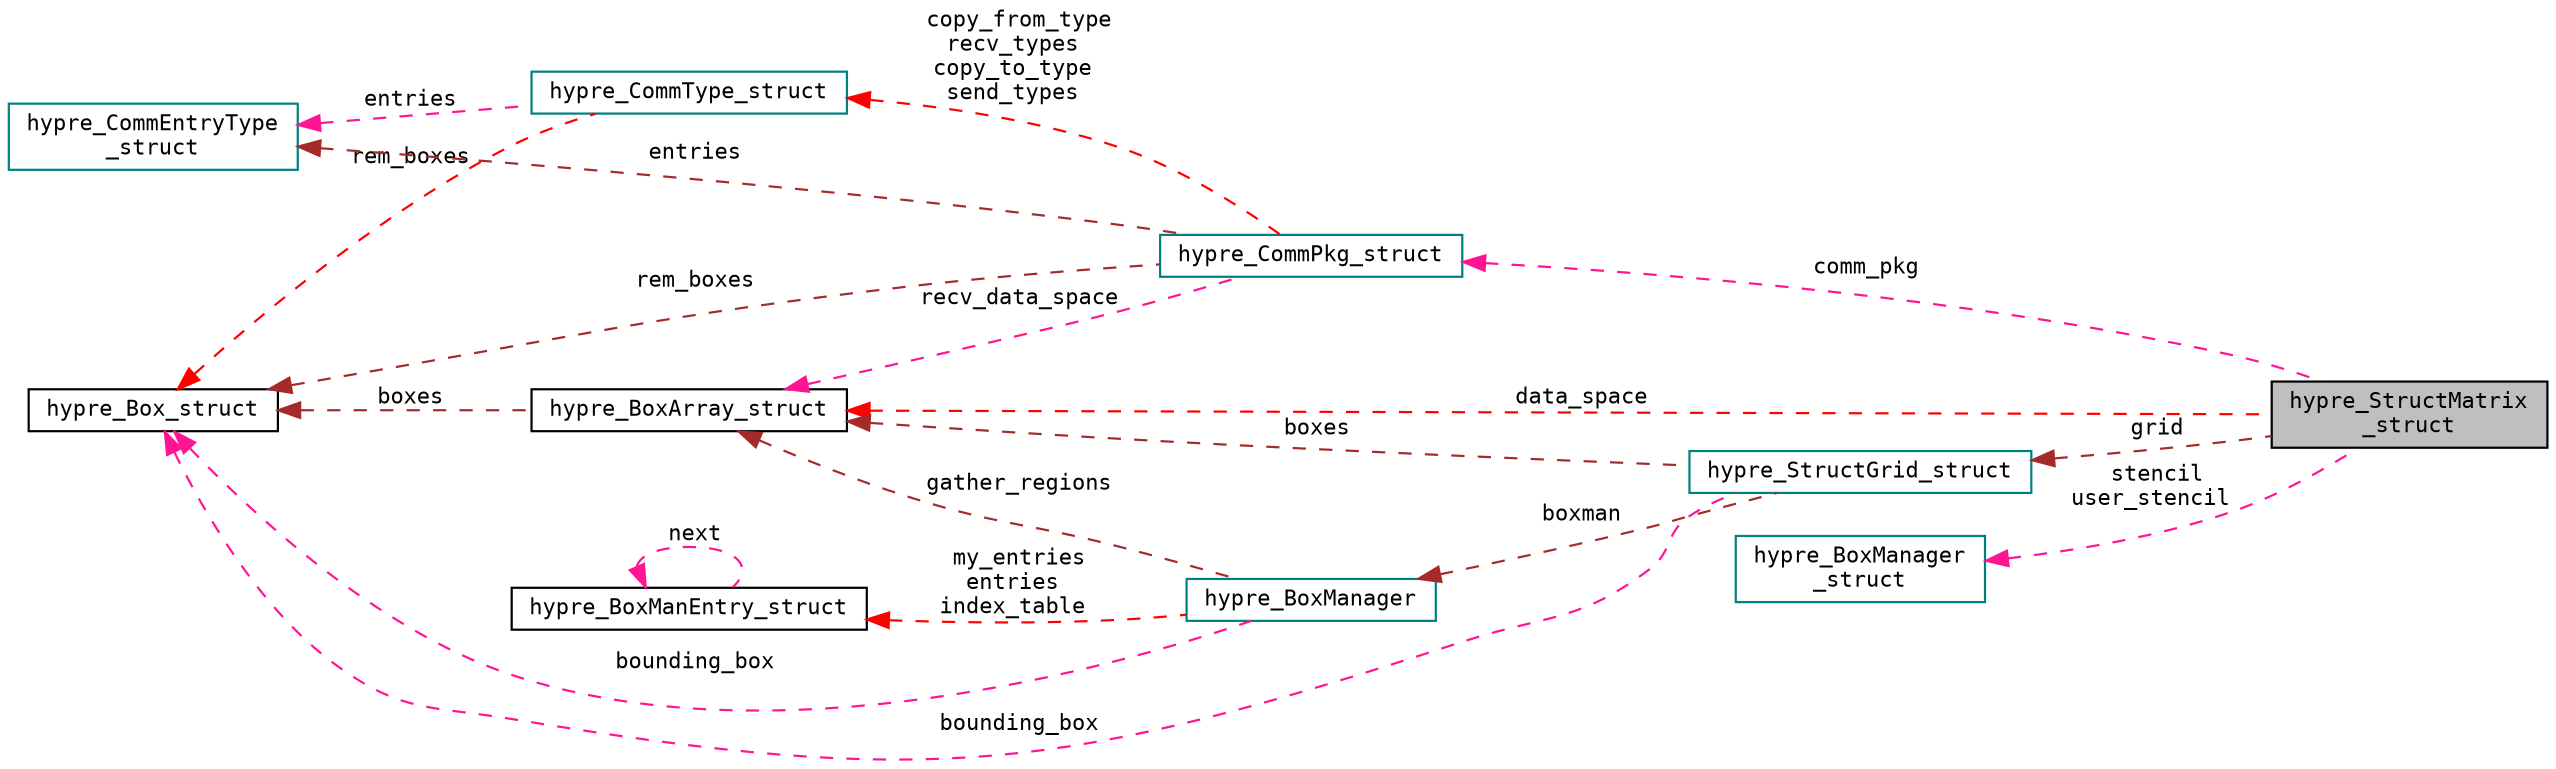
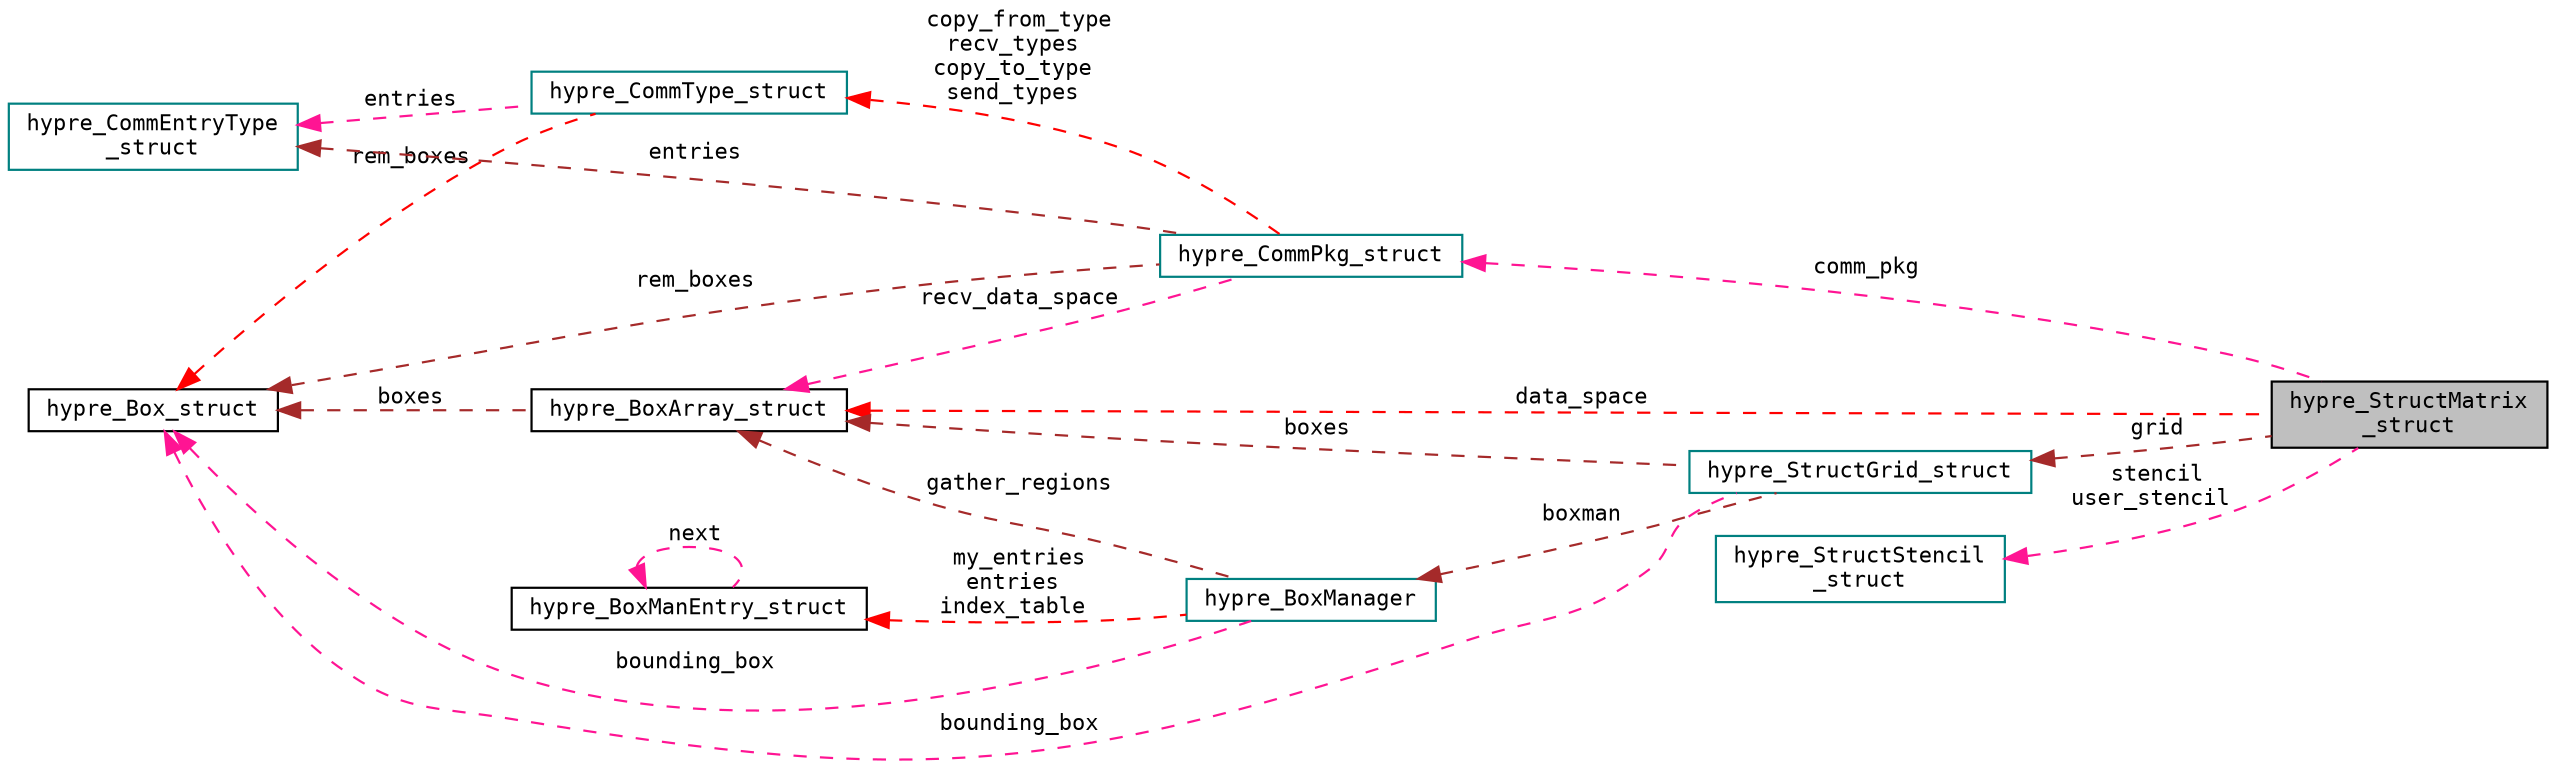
node "hypre_BoxManager _struct": label "hypre_BoxManager _struct" -> "hypre_StructStencil _struct"
